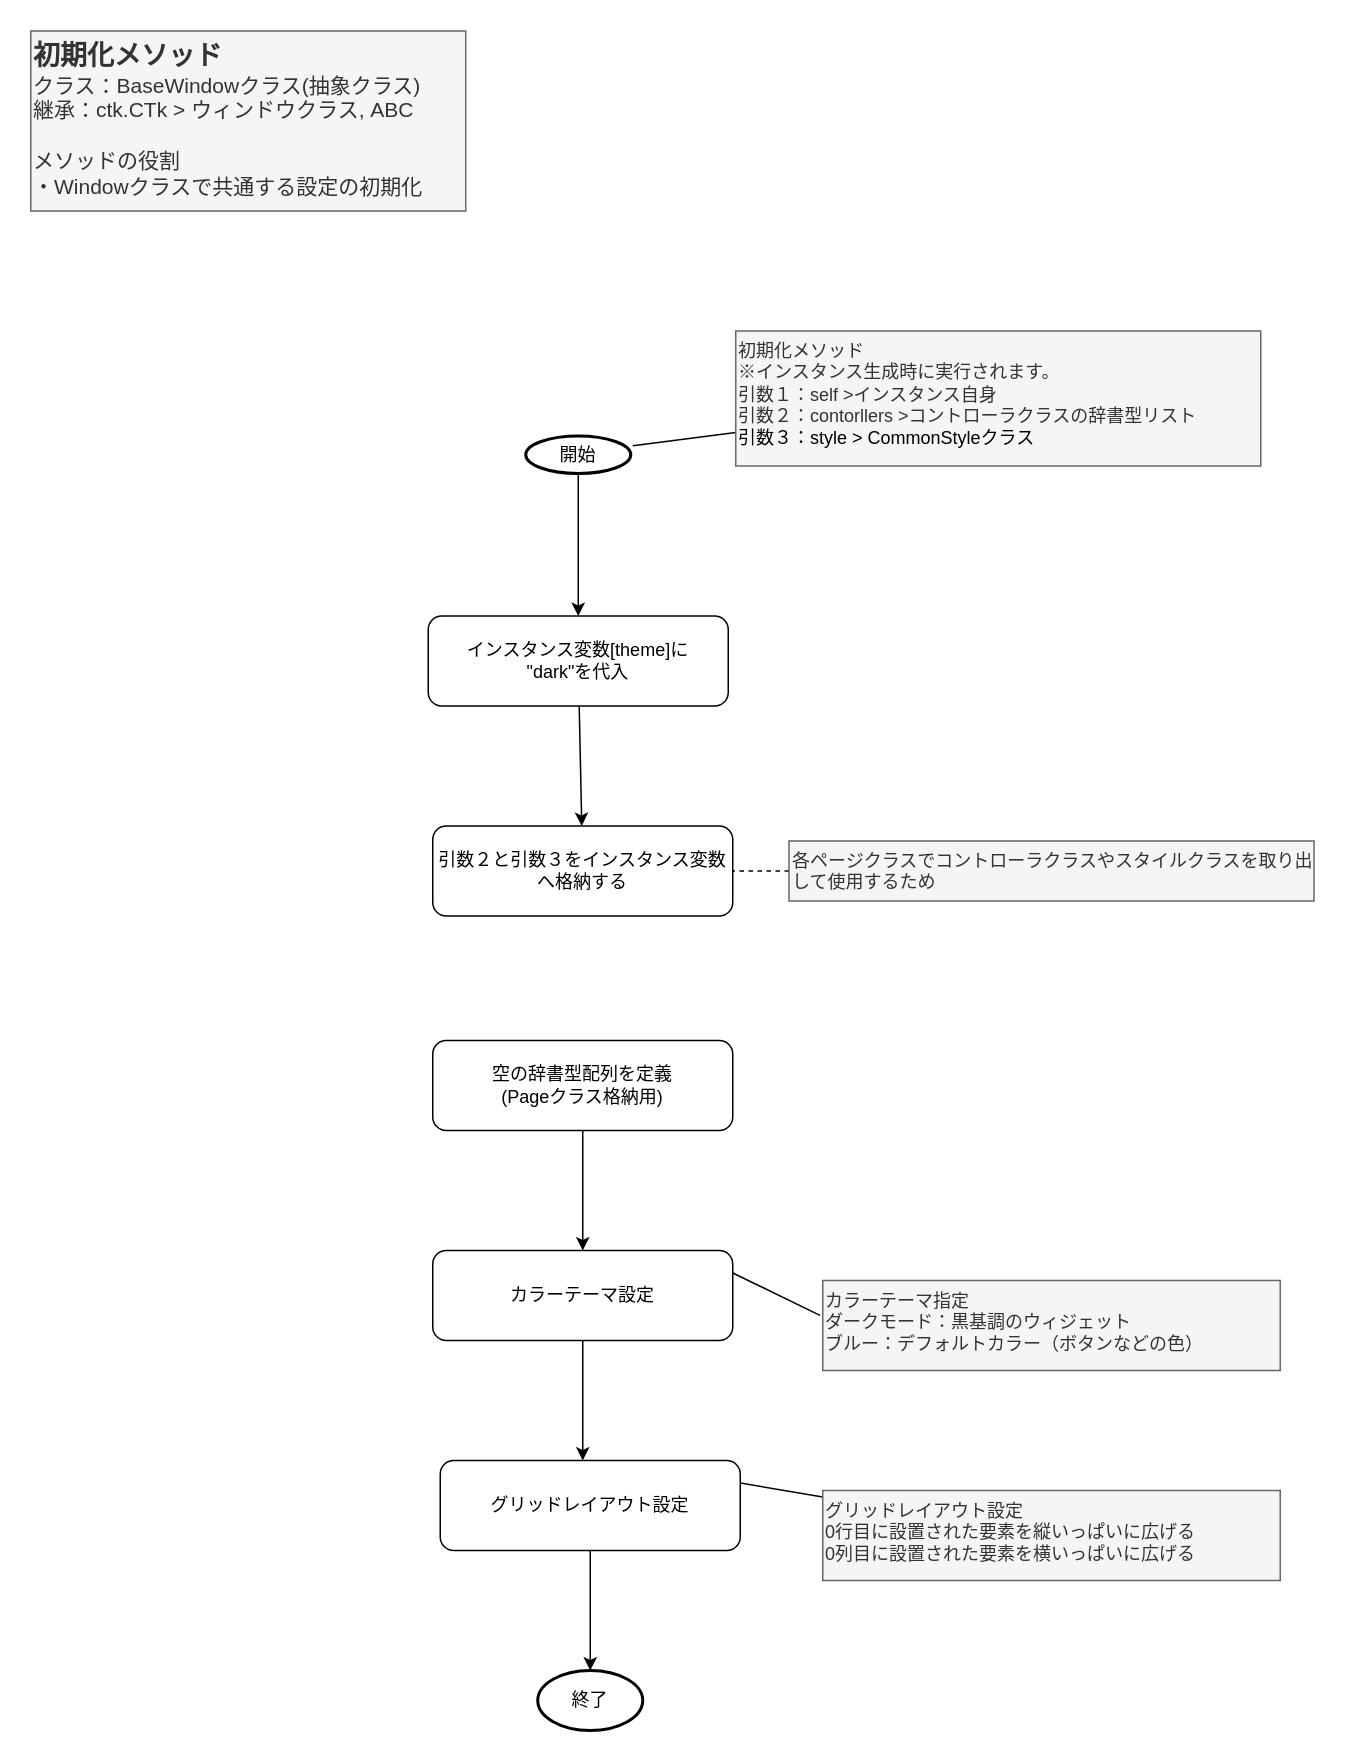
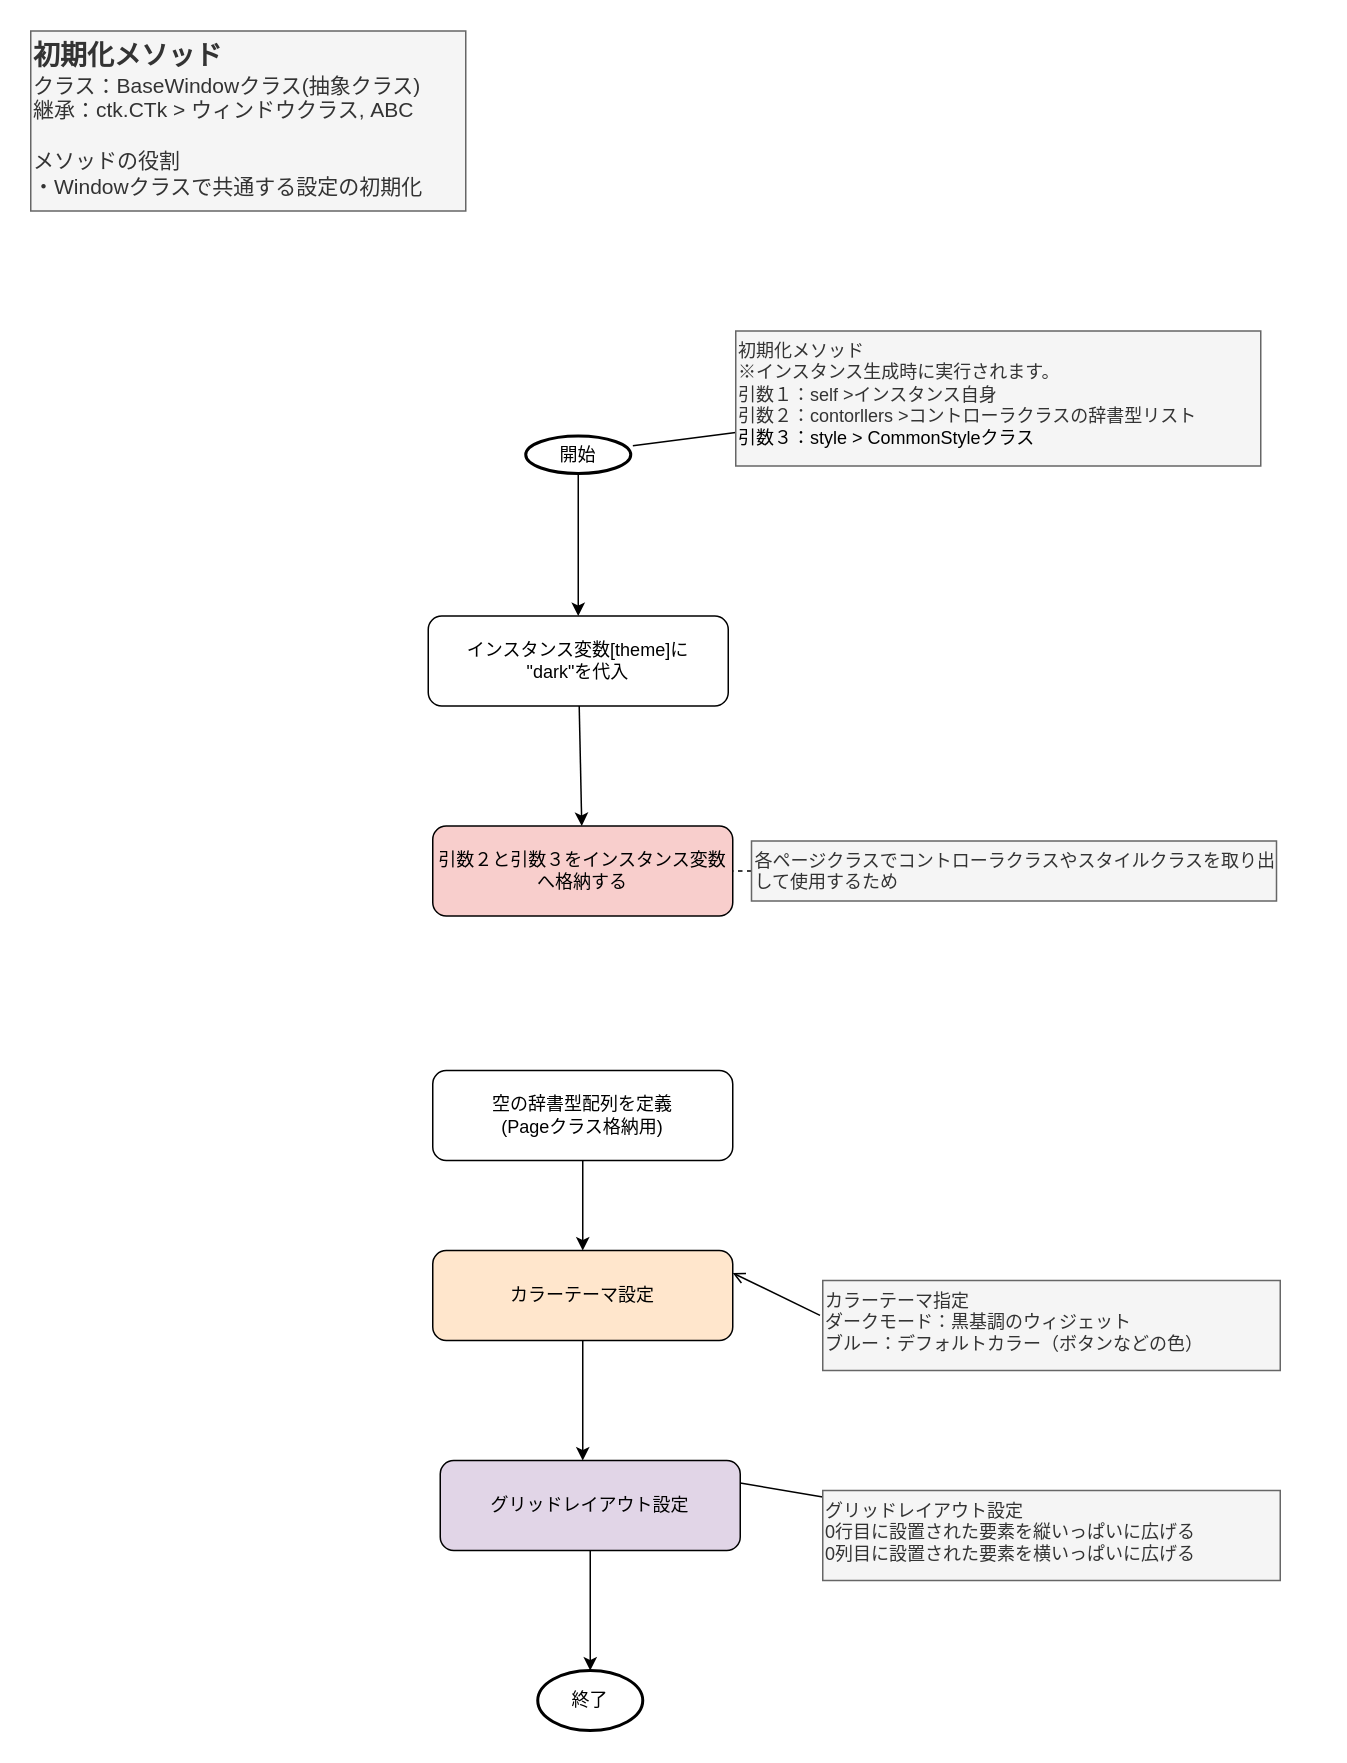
node "引数２と引数３をインスタンス変数へ格納する": fillcolor #ffffff -> #f8cecc
node "各ページクラスでコントローラクラスやスタイルクラスを取り出して使用するため": moved (1052, 871) -> (1014, 871)
node "空の辞書型配列を定義 (Pageクラス格納用)": moved (583, 1085) -> (583, 1115)
edge "カラーテーマ設定" -- "カラーテーマ指定 ダークモード：黒基調のウィジェット ブルー：デフォルトカラー（ボタンなどの色）": arrowhead none -> open
node "カラーテーマ設定": fillcolor #ffffff -> #ffe6cc
node "グリッドレイアウト設定": fillcolor #ffffff -> #e1d5e7
